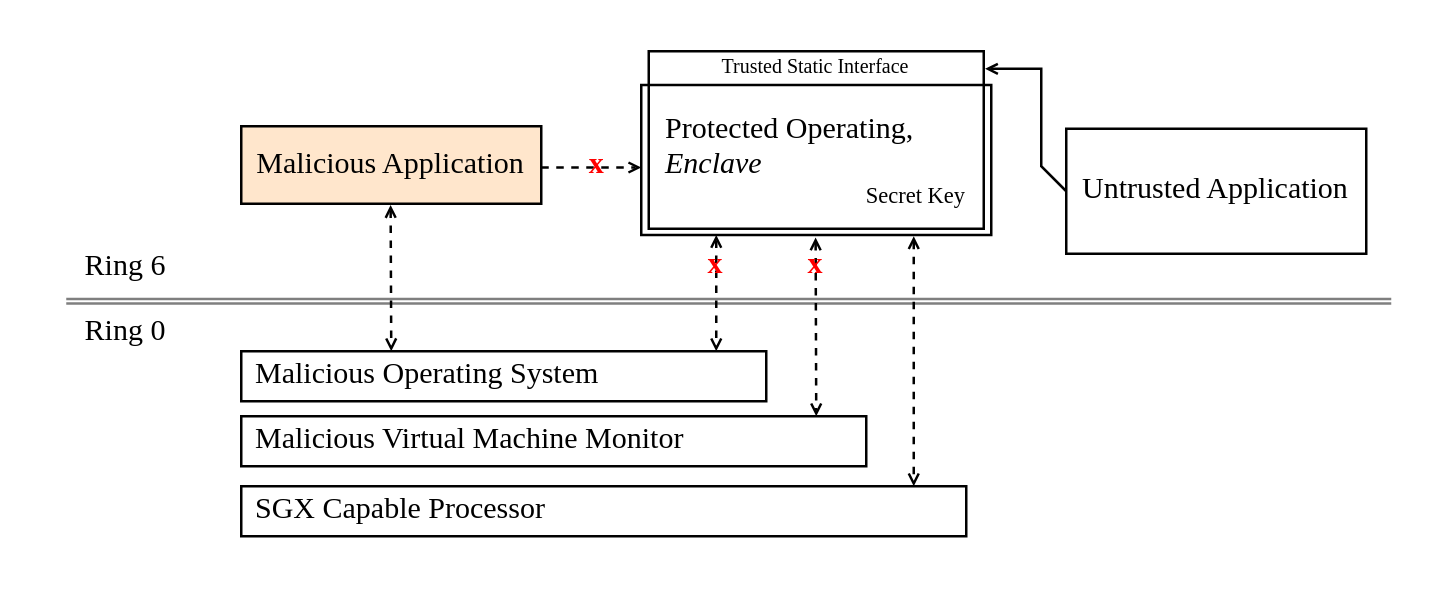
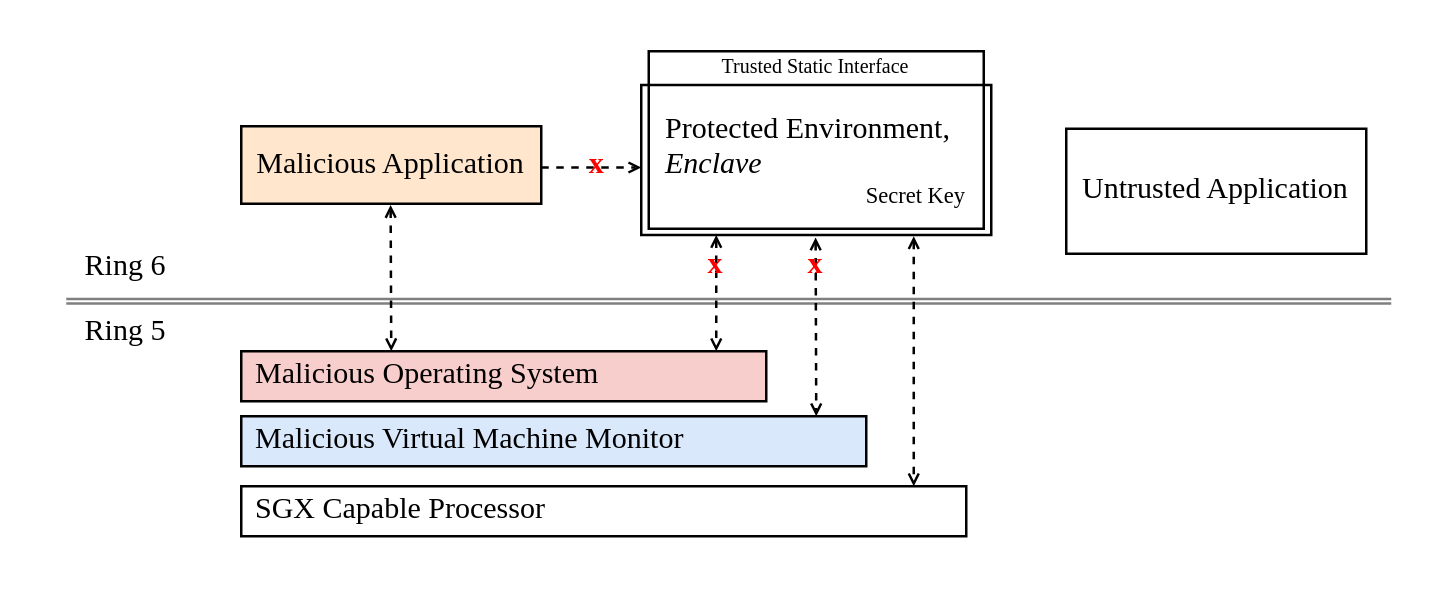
edge "Untrusted Application" -> "Trusted Static Interface": removed
node "Protected Operating, Enclave Secret Key": label "Protected Operating, Enclave Secret Key" -> "Protected Environment, Enclave Secret Key"
node "Ring 0": label "Ring 0" -> "Ring 5"
node "Malicious Operating System": fillcolor #ffffff -> #f8cecc
node "Malicious Virtual Machine Monitor": fillcolor #ffffff -> #dae8fc
